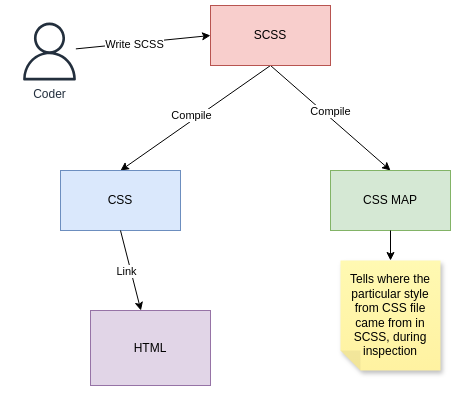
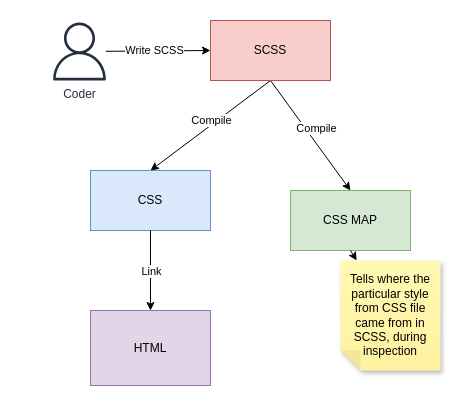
node "SCSS": moved (271, 36) -> (271, 51)
node "Coder": moved (50, 52) -> (80, 52)
node "CSS": moved (121, 201) -> (151, 201)
node "CSS MAP": moved (391, 201) -> (351, 221)
